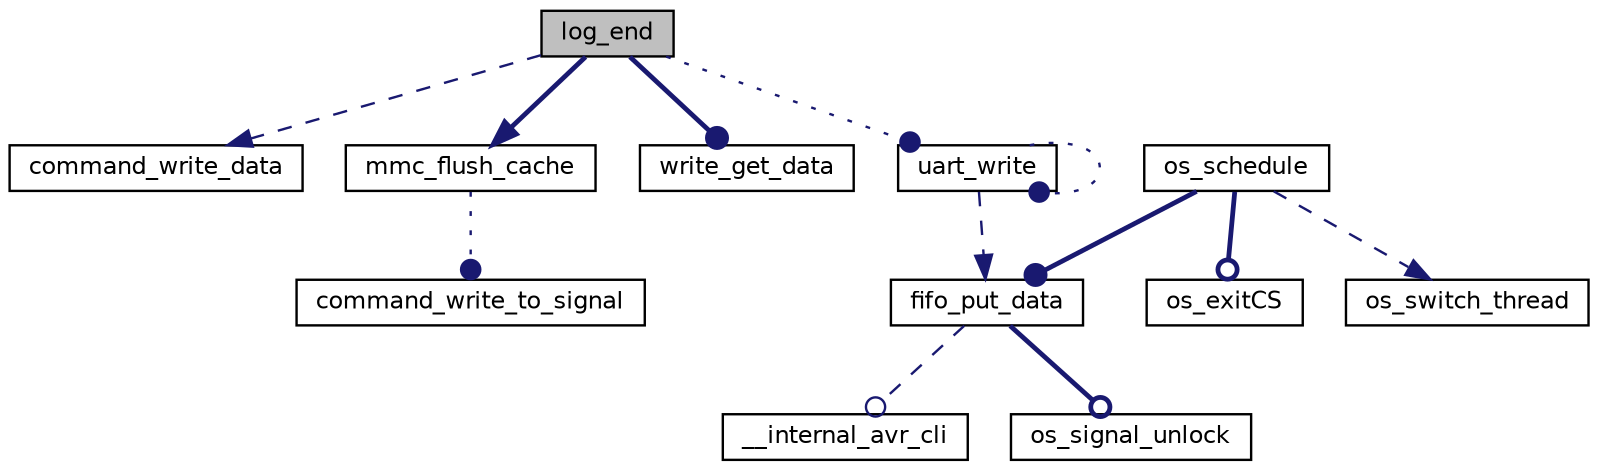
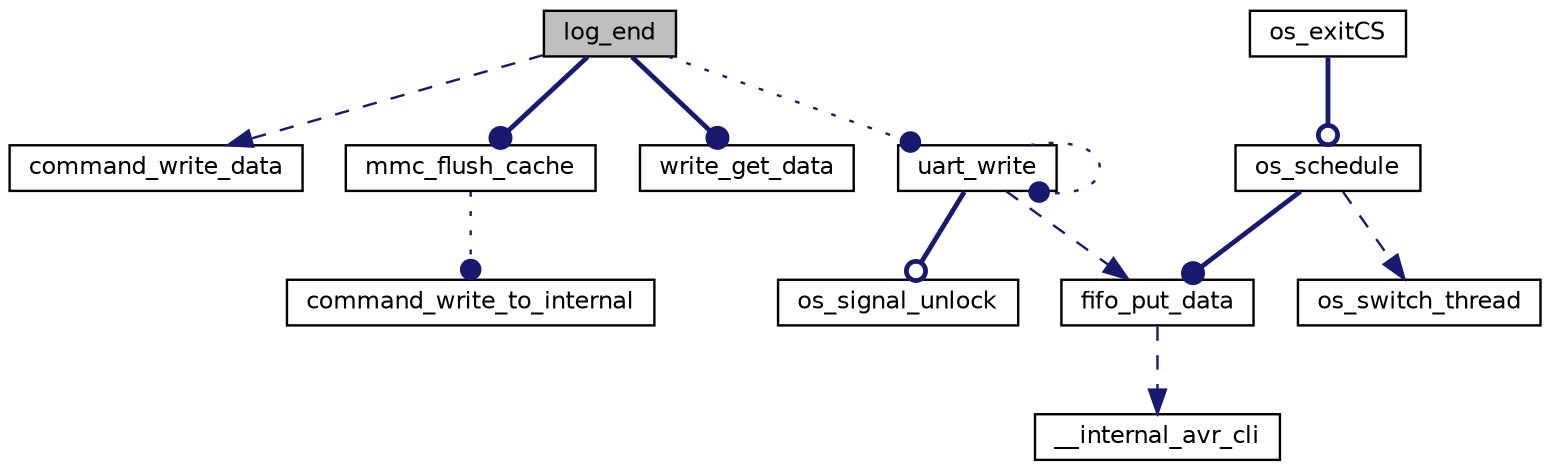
edge "log_end" -> "mmc_flush_cache": arrowhead normal -> dot
edge "os_schedule" -> "os_exitCS": reversed
node "command_write_to_signal": label "command_write_to_signal" -> "command_write_to_internal"
edge "fifo_put_data" -> "__internal_avr_cli": arrowhead odot -> normal
edge "fifo_put_data" -> "os_signal_unlock": now "uart_write" -> "os_signal_unlock"
